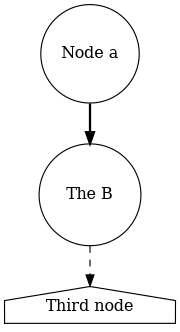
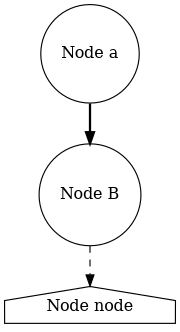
node "The B": label "The B" -> "Node B"
node "Third node": label "Third node" -> "Node node"
